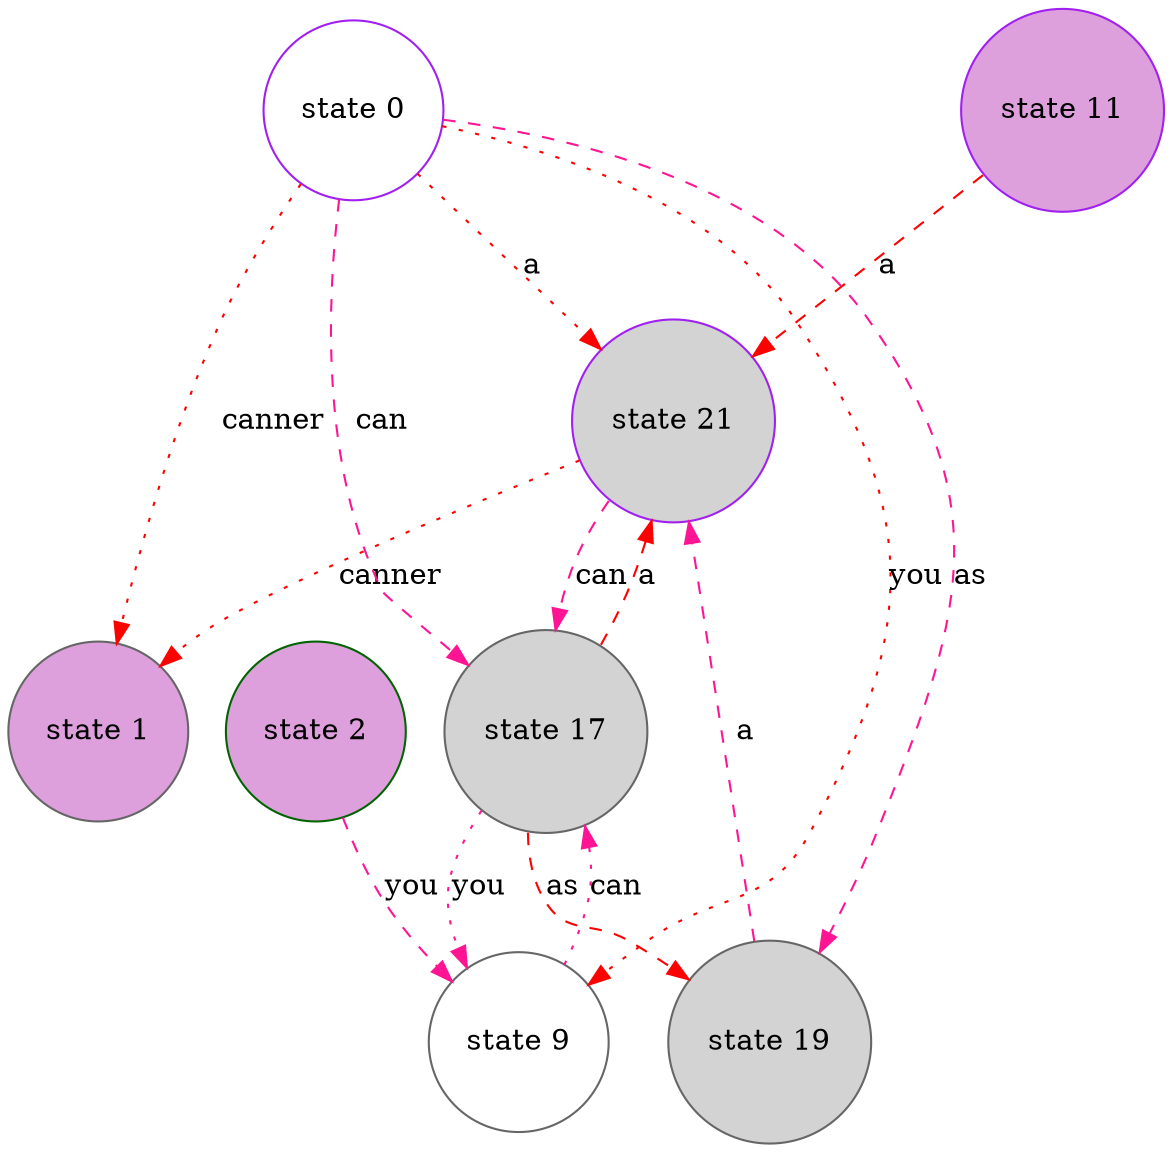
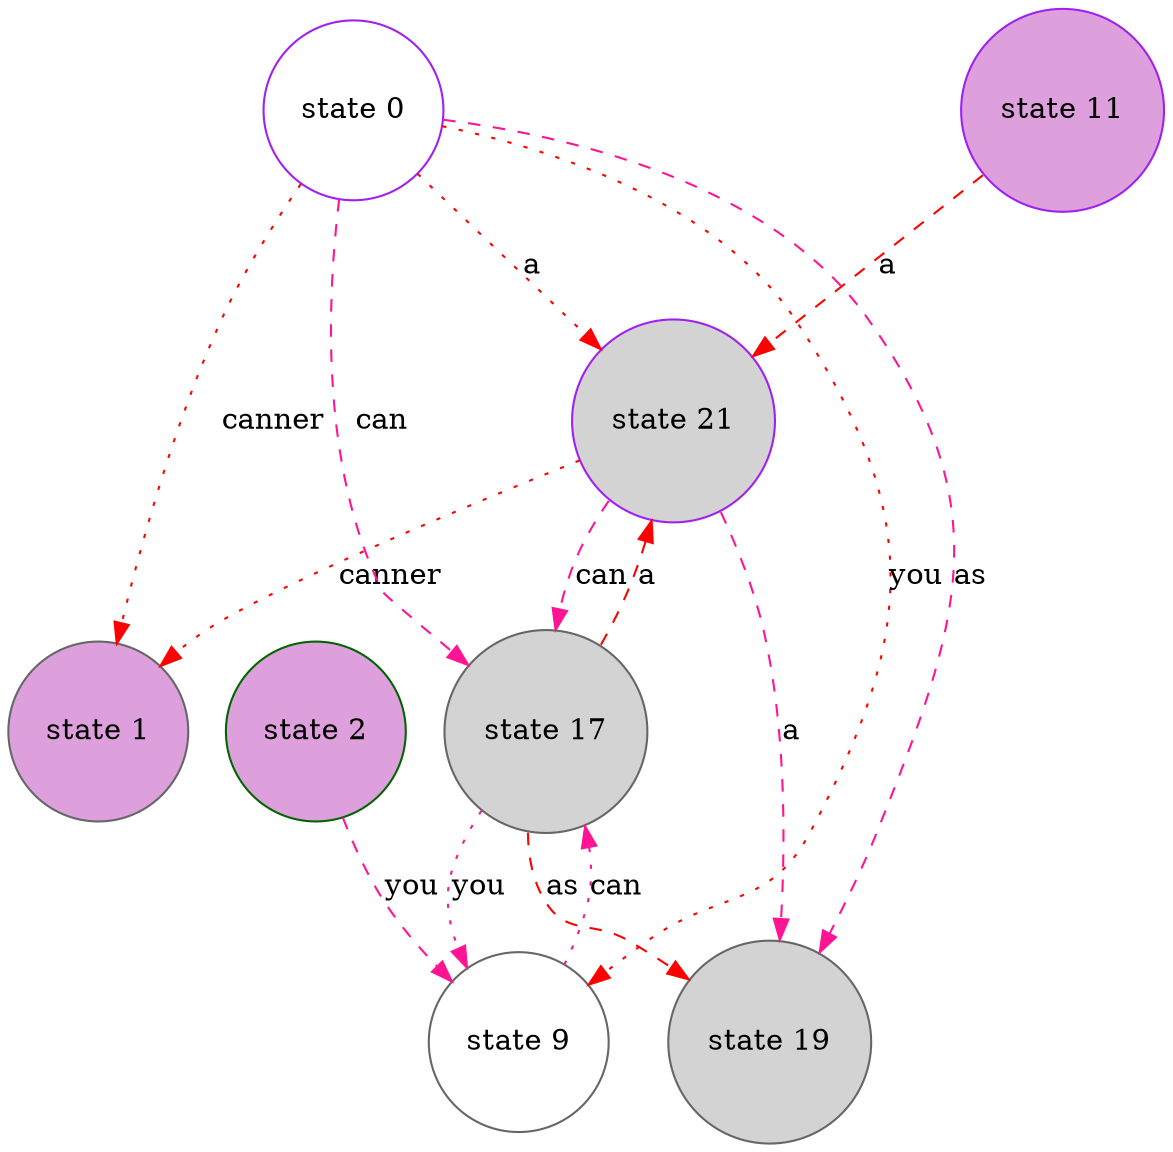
edge "state 19" -> "state 21": reversed
